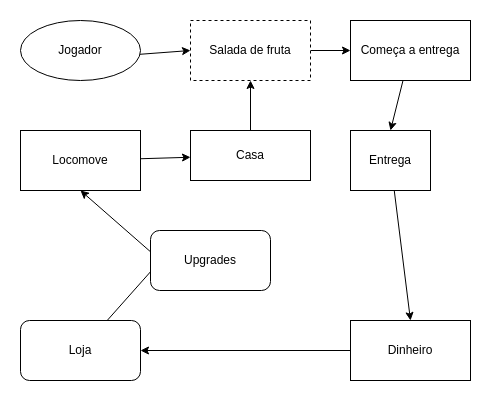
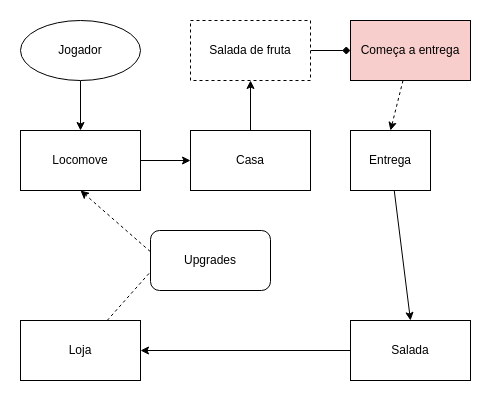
edge "Salada de fruta" -> "Começa a entrega": arrowhead classic -> diamond
node "Começa a entrega": fillcolor #ffffff -> #f8cecc
edge "Jogador" -> "Salada de fruta": now "Jogador" -> "Locomove"
edge "Começa a entrega" -> "Entrega": style solid -> dashed
node "Casa": size 120x50 -> 120x60
edge "Loja" -> "Locomove": style solid -> dashed
node "Loja": shape rounded rectangle -> rectangle
node "Dinheiro": label "Dinheiro" -> "Salada"
